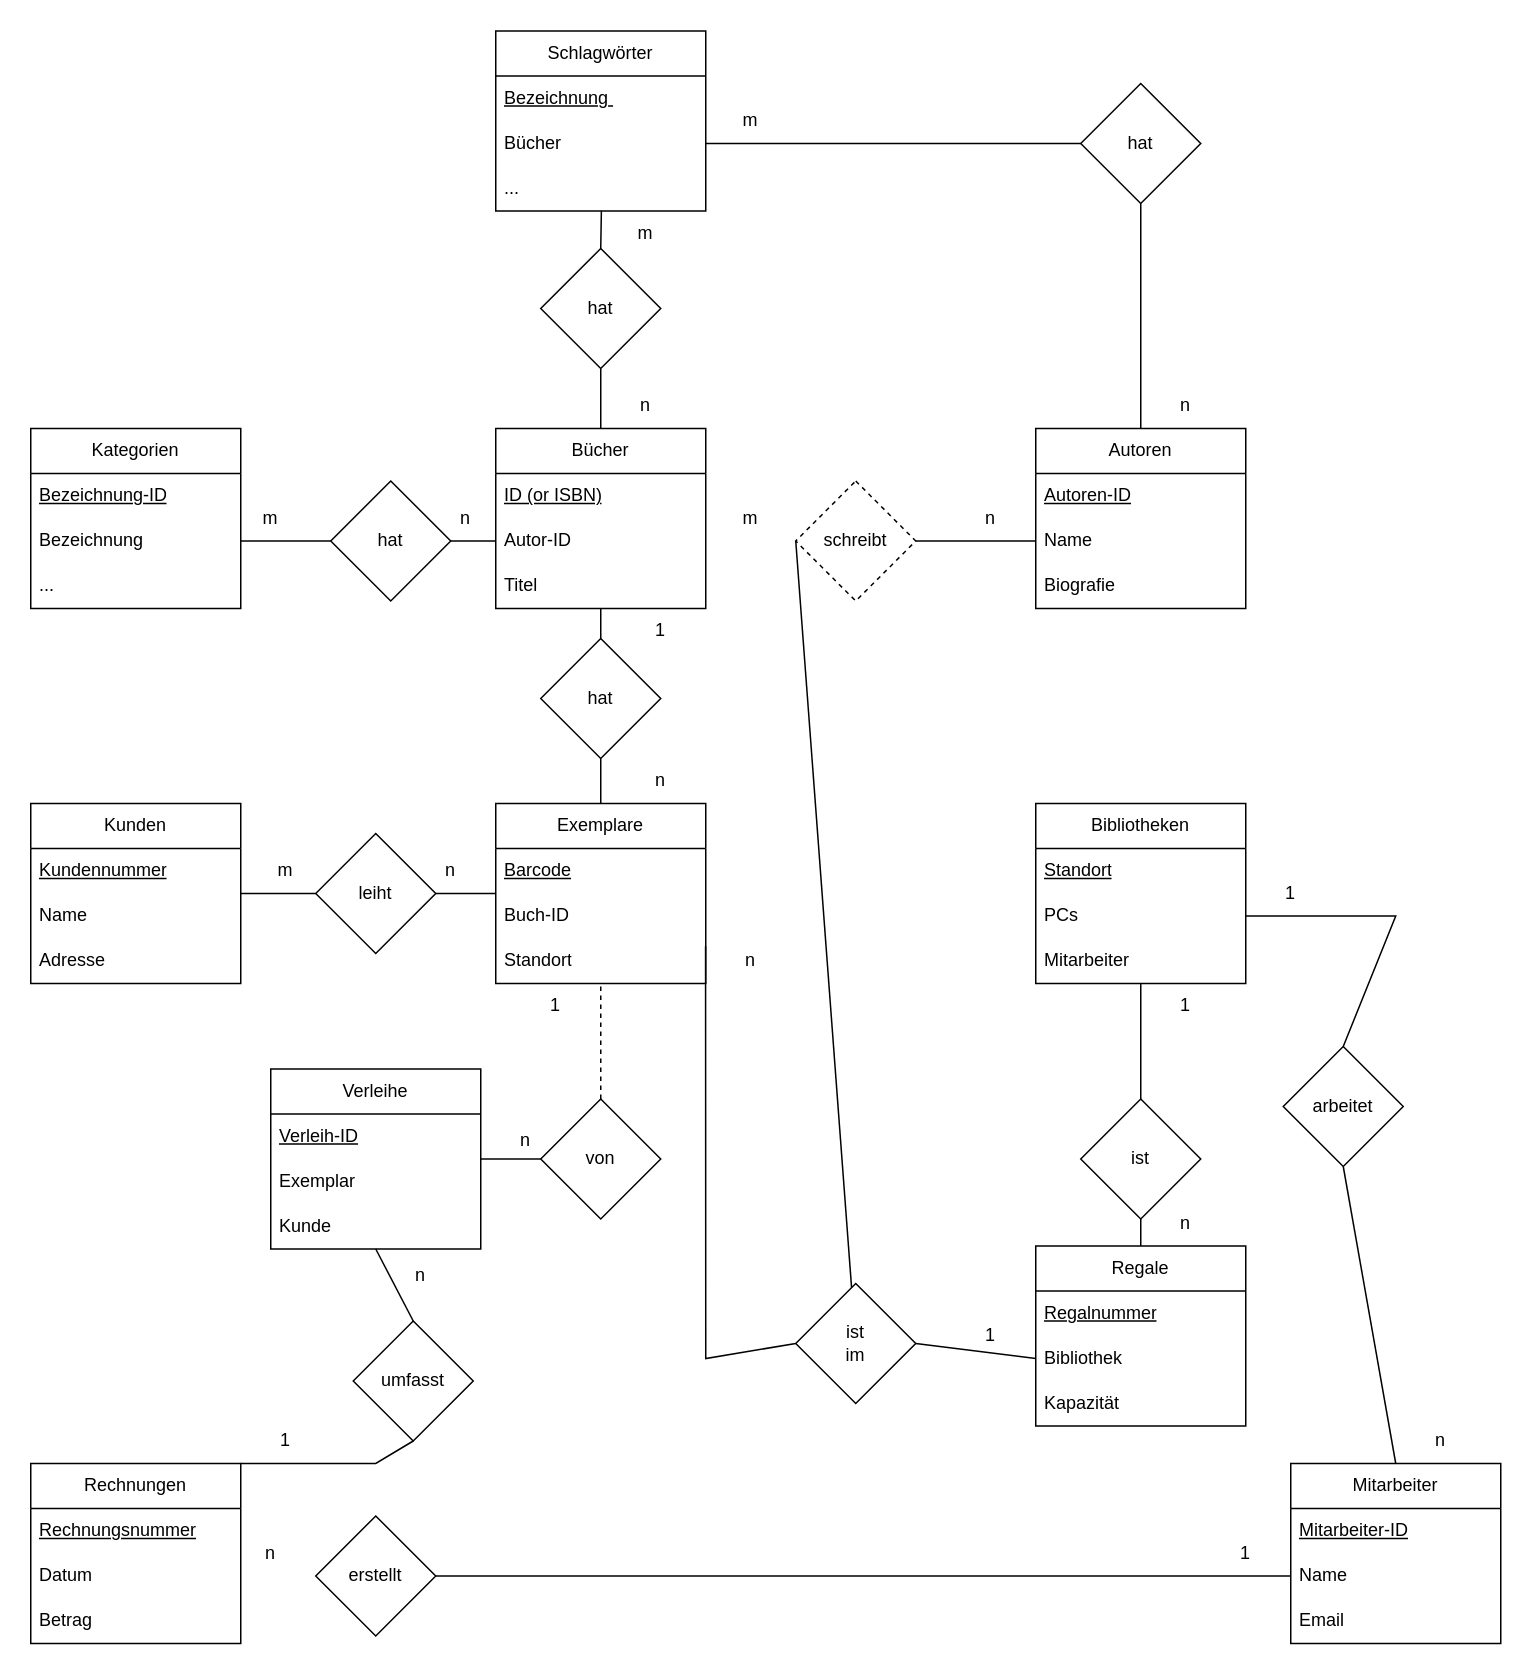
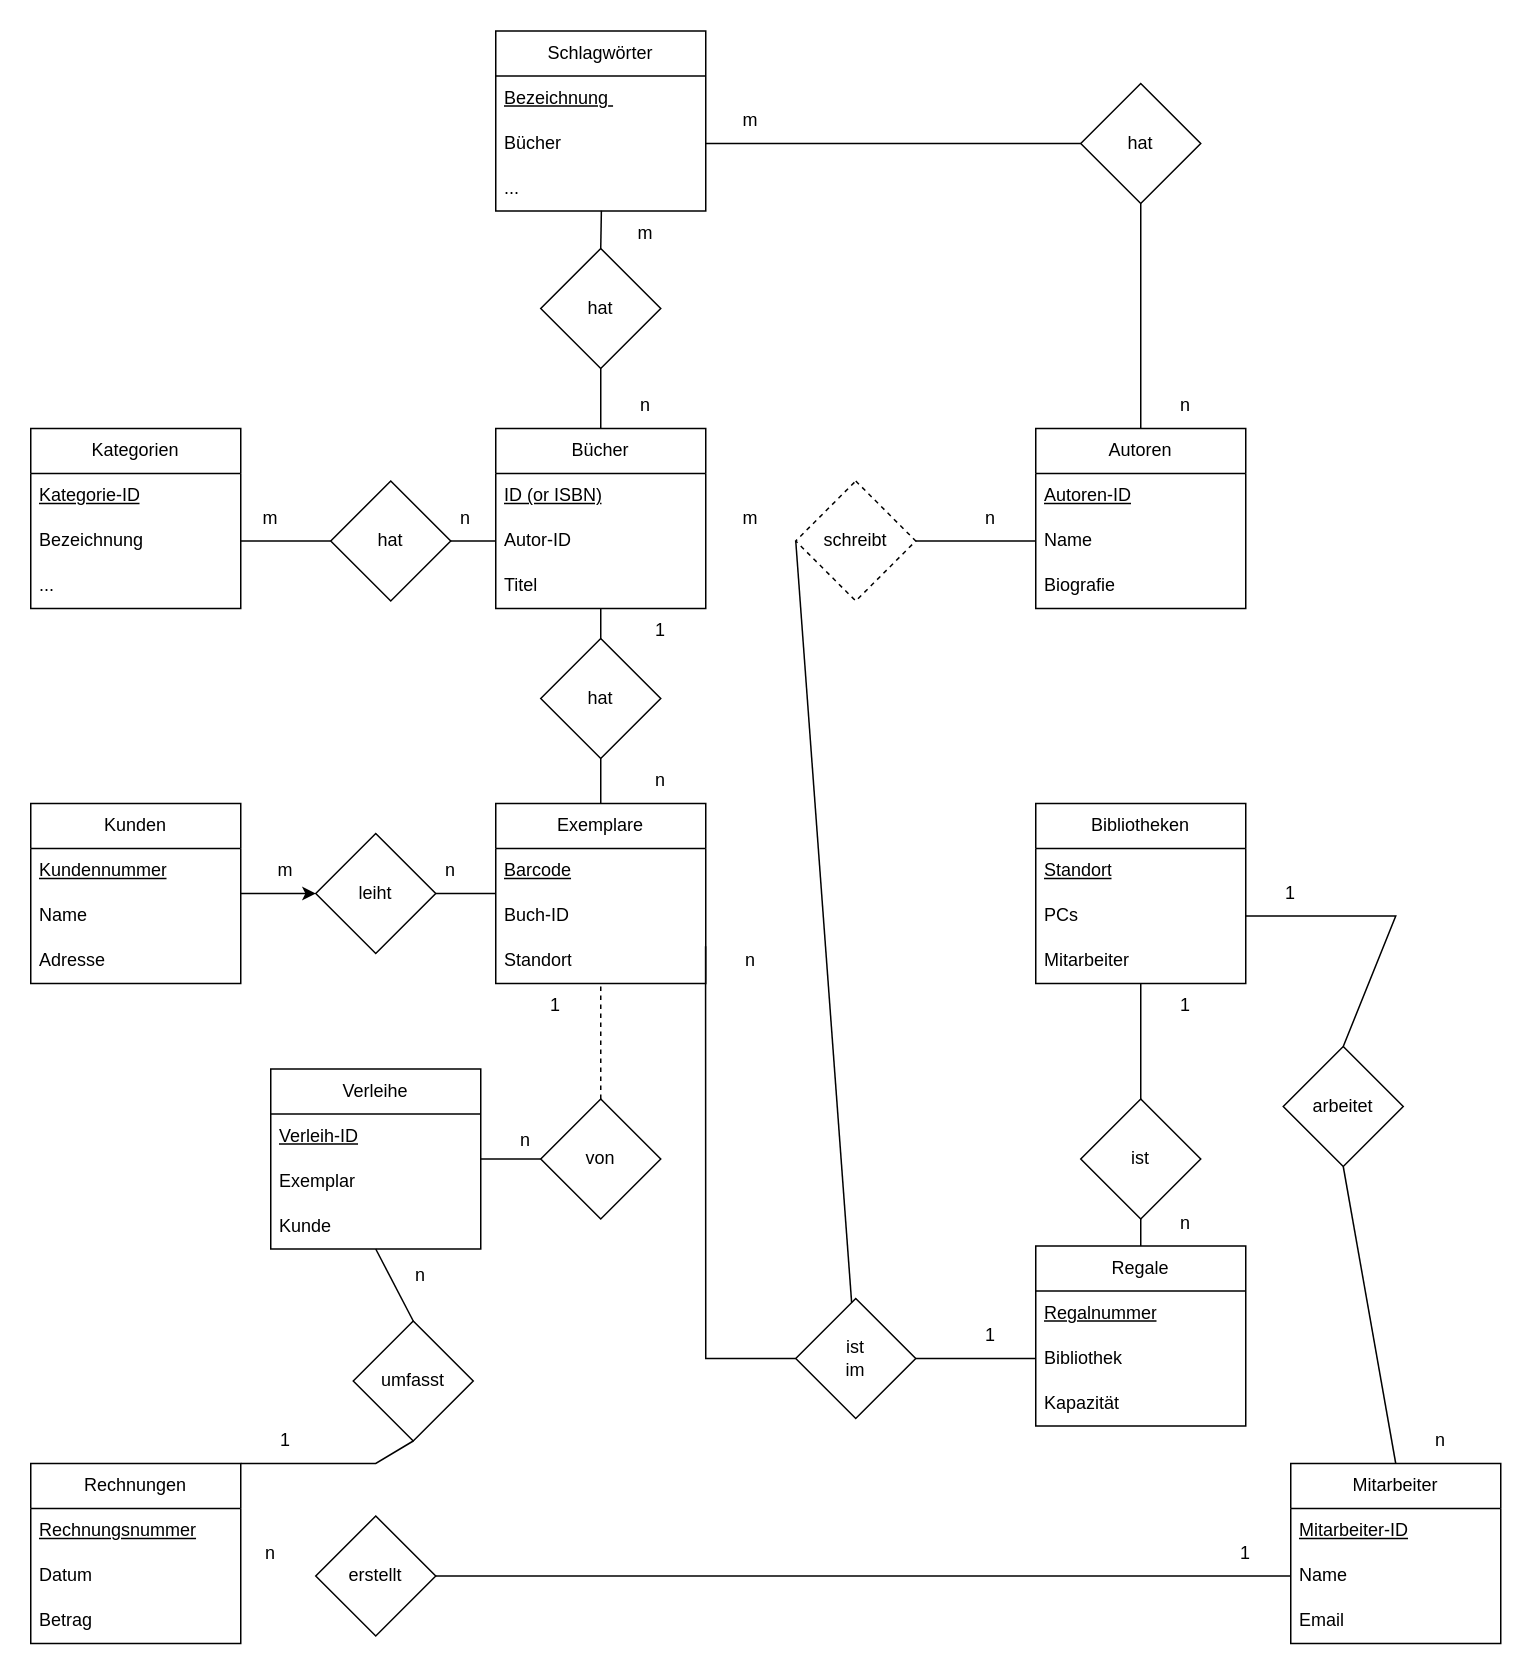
node "Bezeichnung-ID": label "Bezeichnung-ID" -> "Kategorie-ID"
edge "Kunden" -- "leiht": arrowhead none -> classic
node "ist im": moved (856, 1343) -> (856, 1358)
